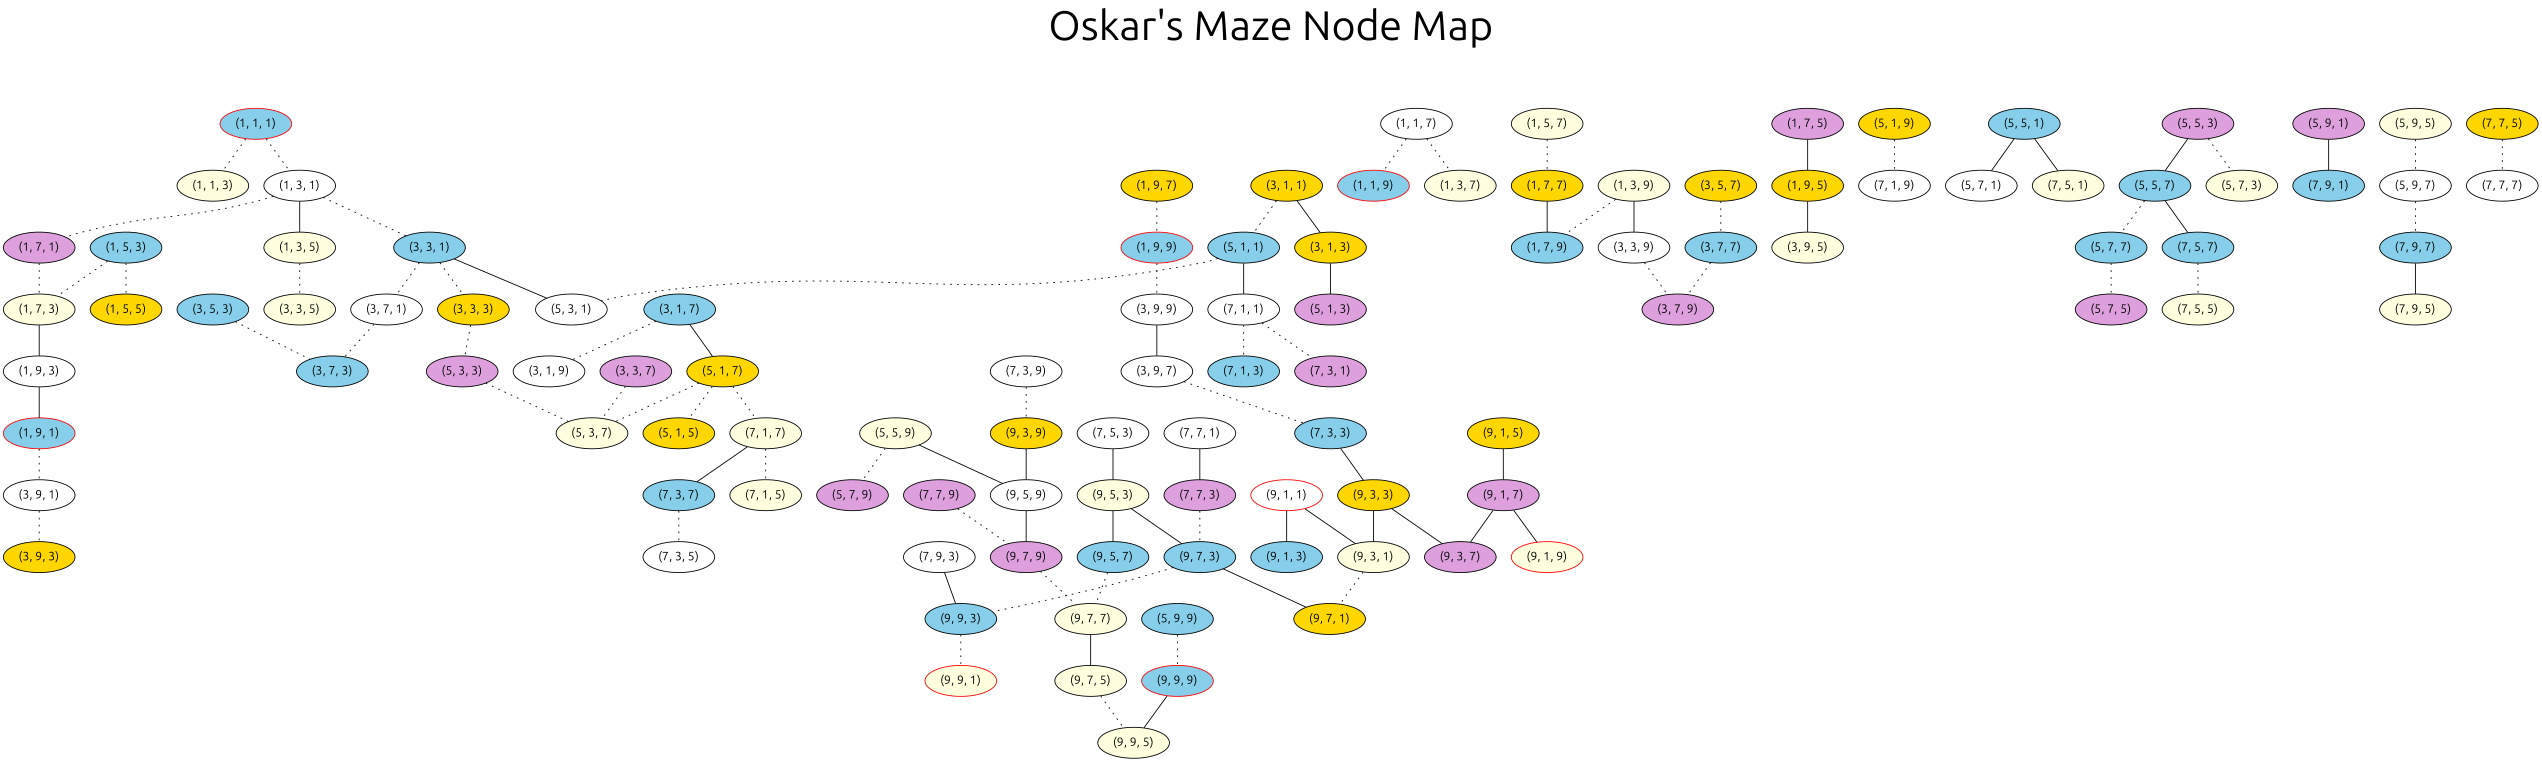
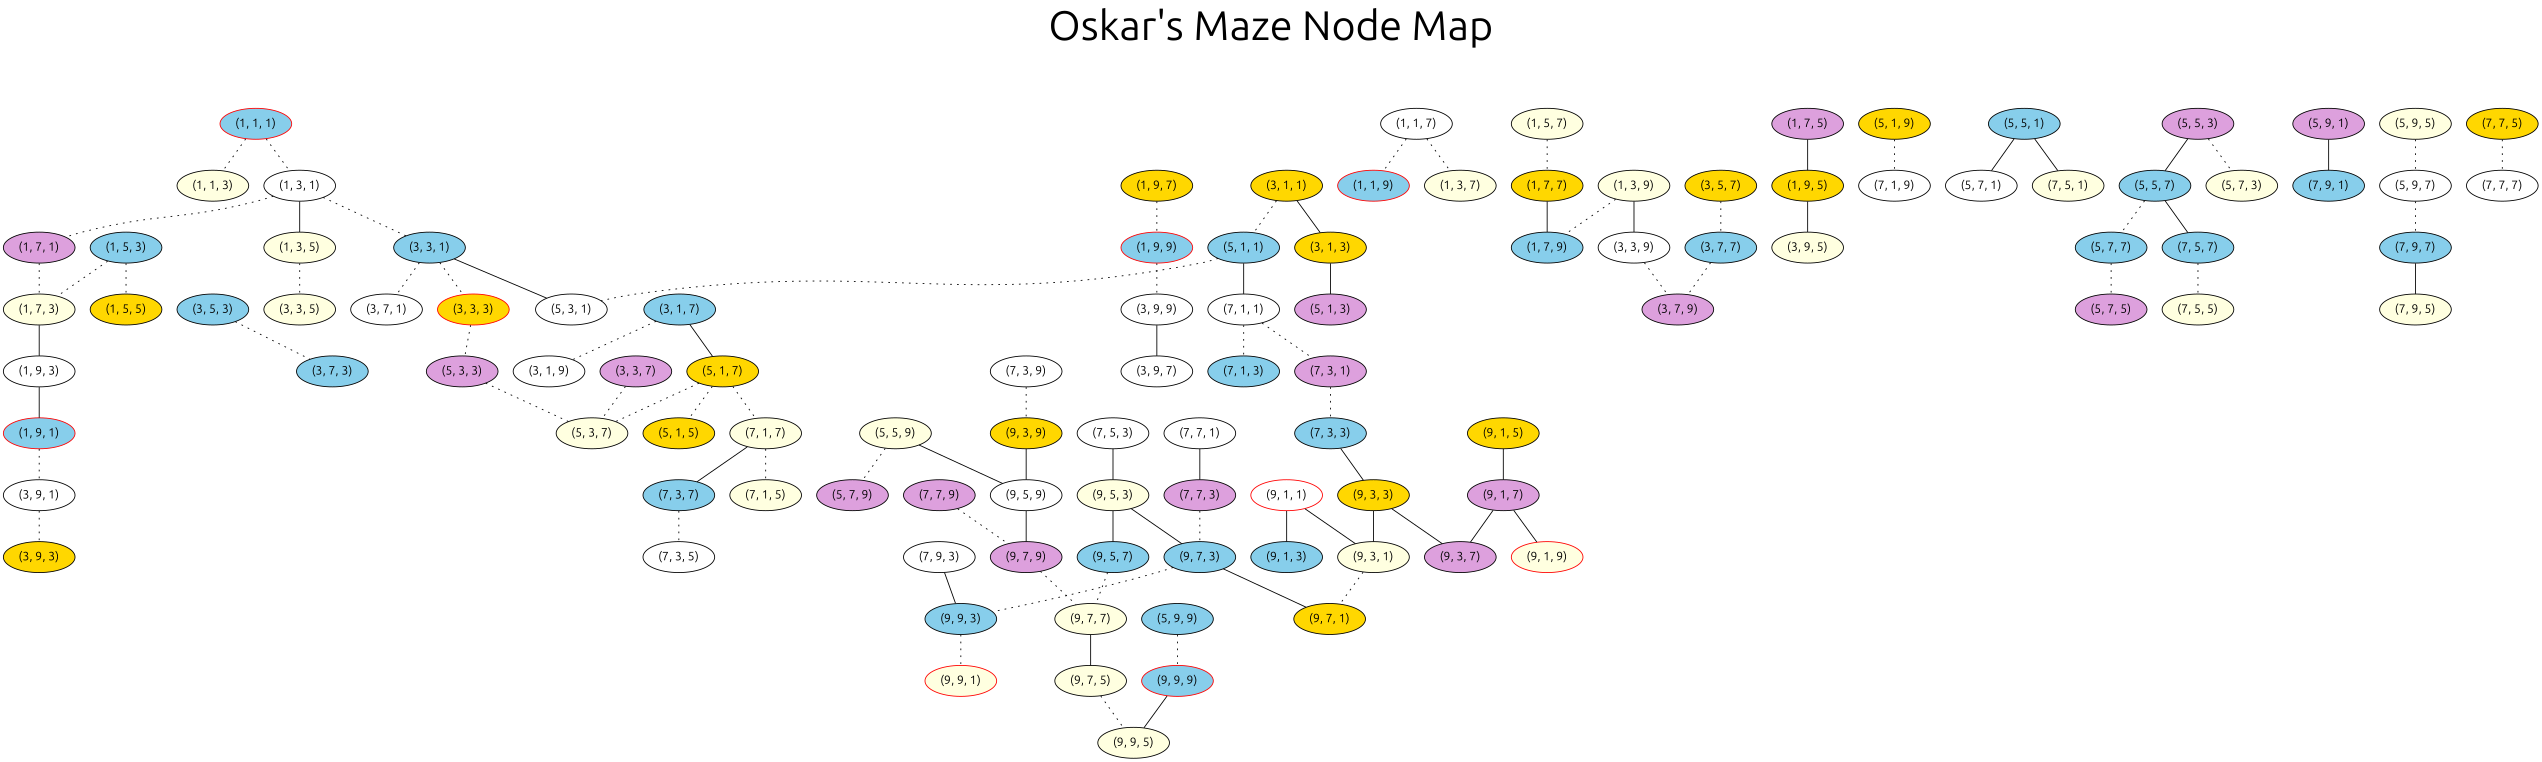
node "(3, 3, 3)": color black -> red
edge "(3, 7, 1)" -- "(3, 7, 3)": removed
edge "(3, 9, 7)" -- "(7, 3, 3)": now "(7, 3, 1)" -- "(7, 3, 3)"
